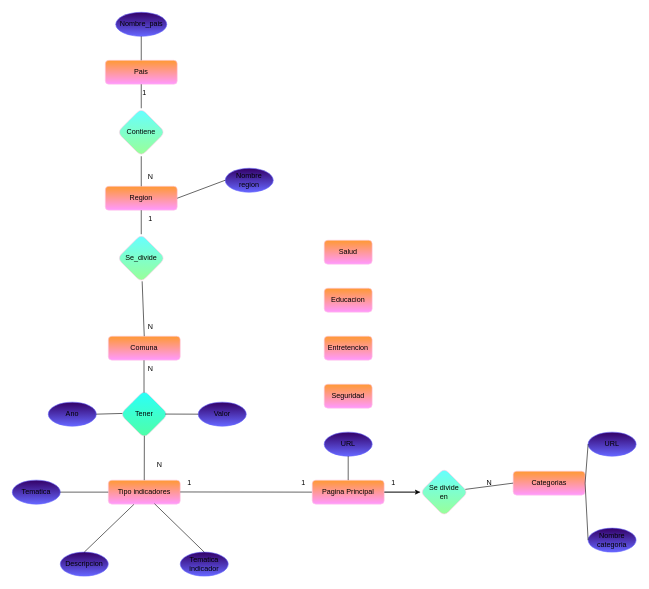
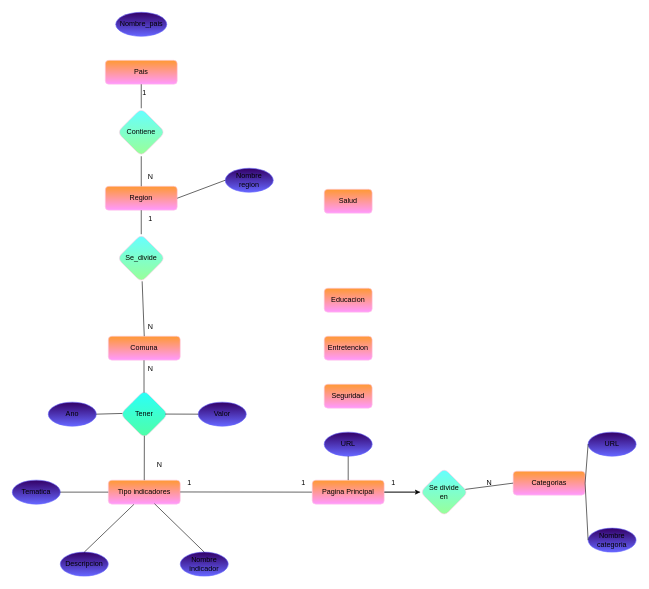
edge "Nombre_pais" -- "Pais": removed
node "Salud": moved (348, 252) -> (348, 201)
node "Tematica indicador": label "Tematica indicador" -> "Nombre indicador"
